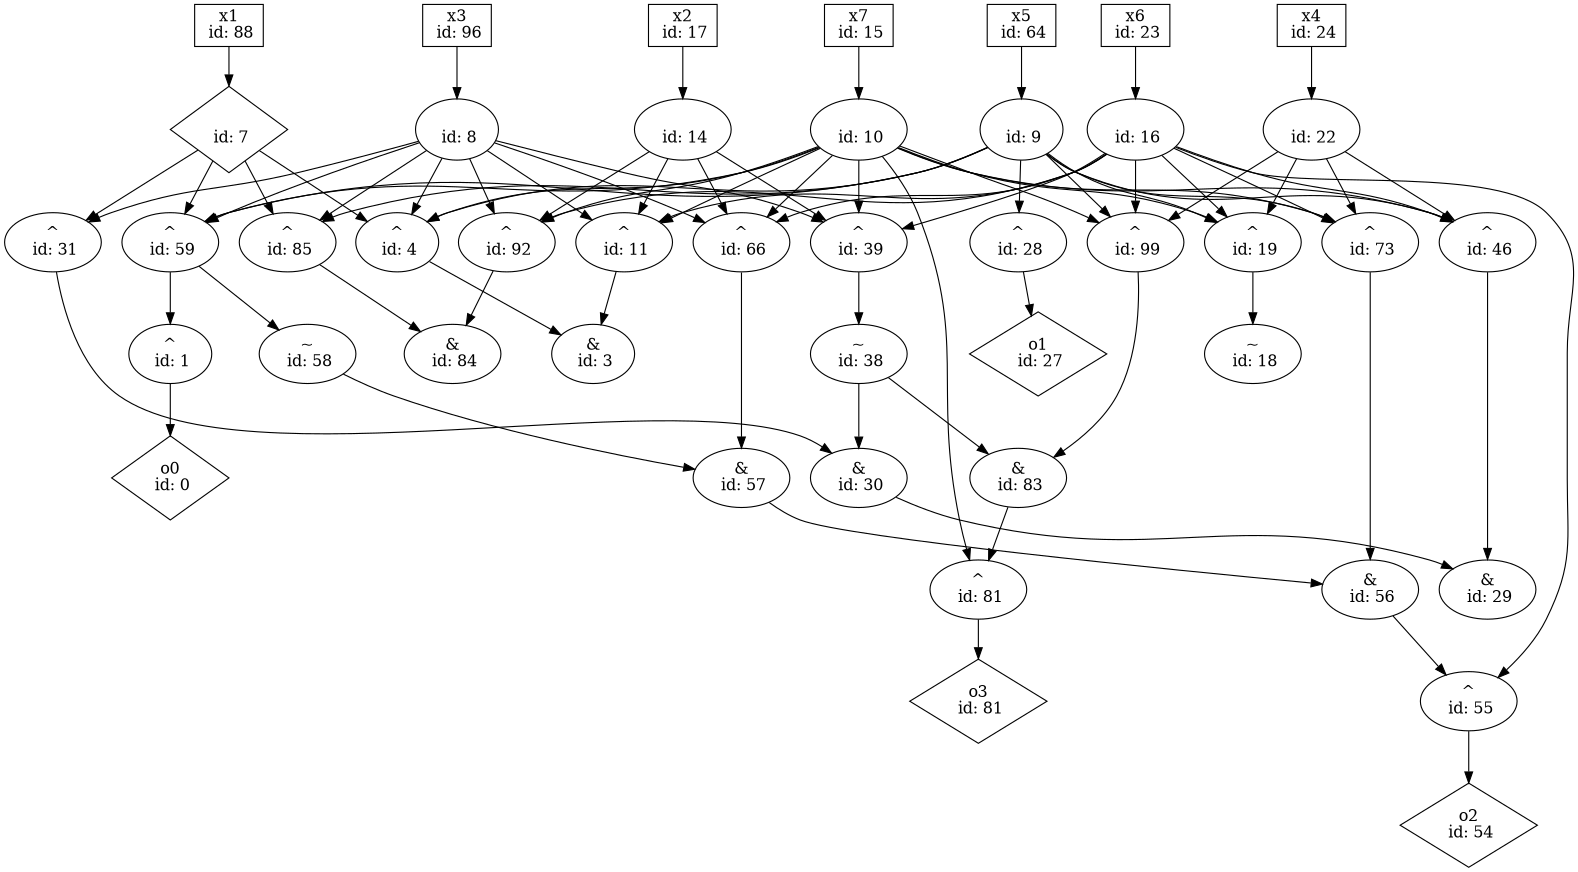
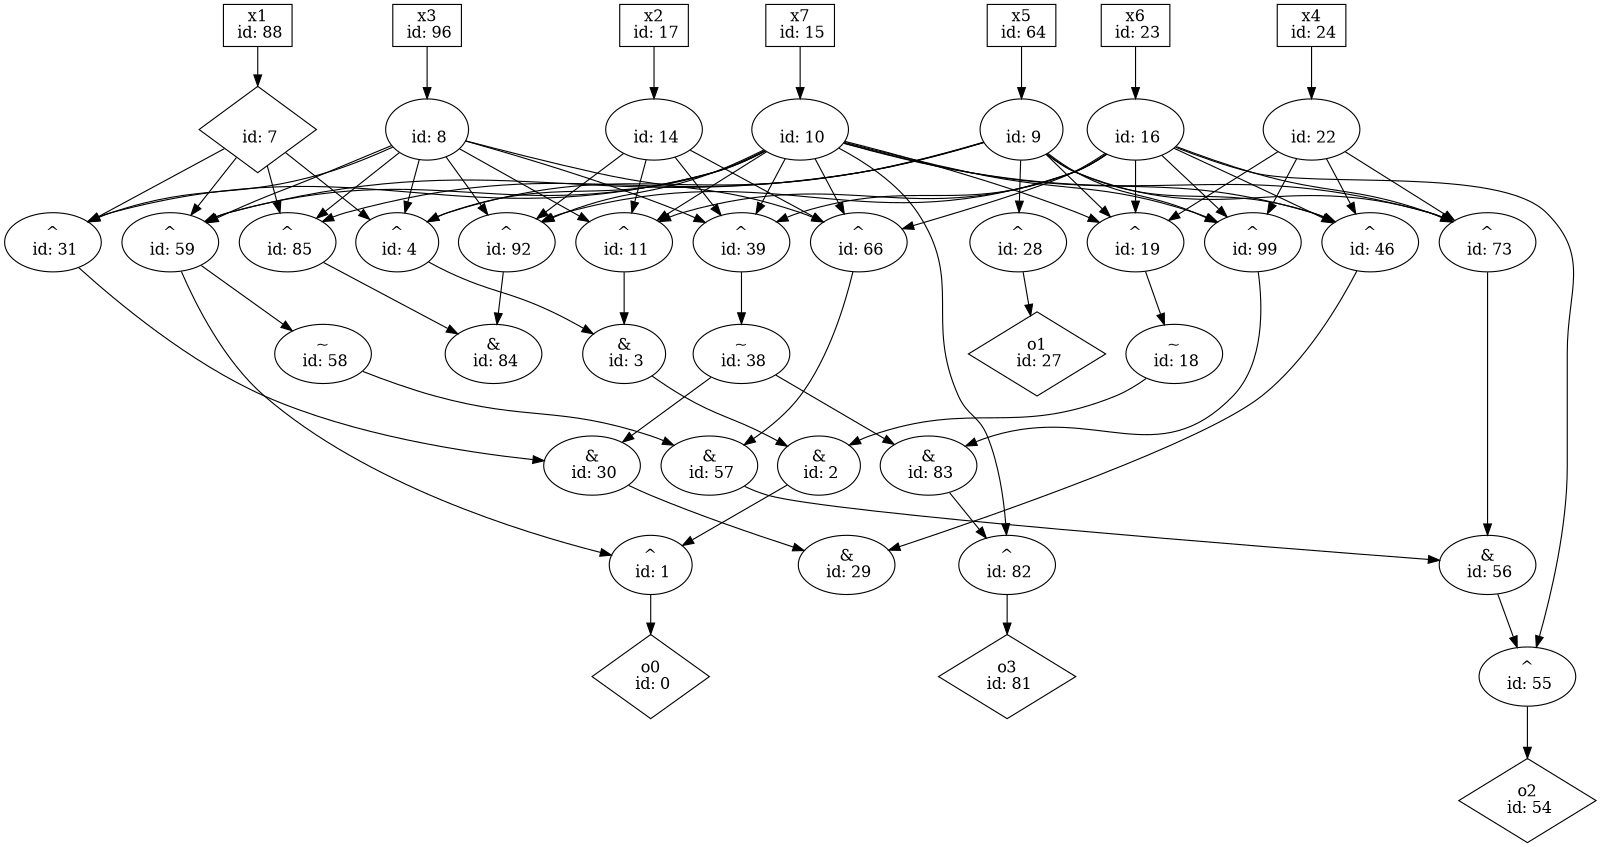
edge "id: 10" -> "^ id: 31": added
node "& id: 2": added
node "^ id: 81": label "^ id: 81" -> "^ id: 82"
